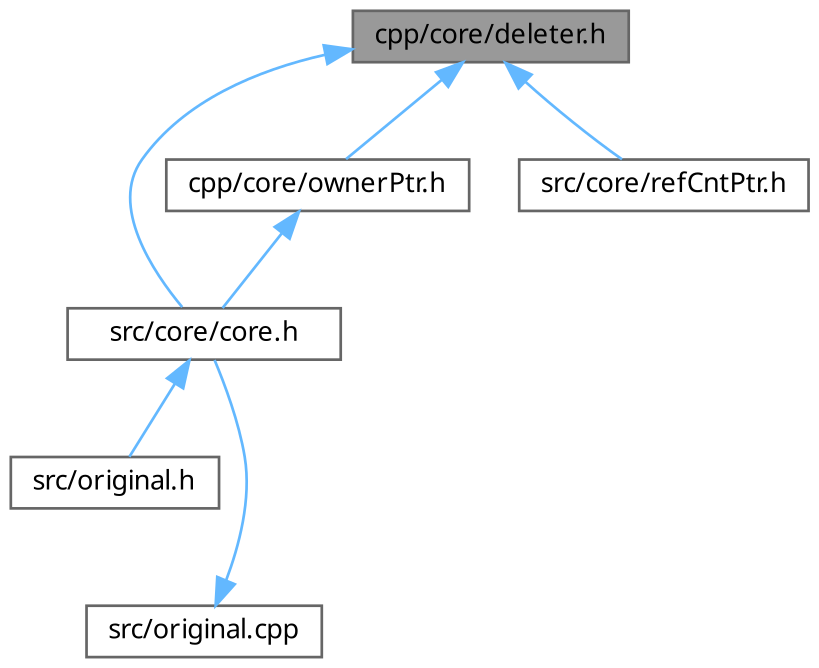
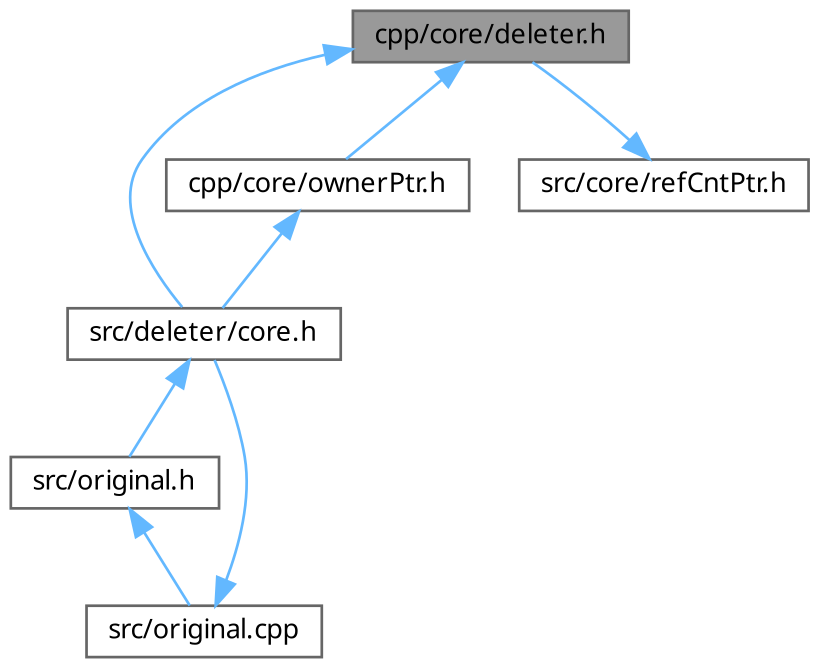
edge "src/core/refCntPtr.h" -> "cpp/core/deleter.h": reversed
node "src/core/core.h": label "src/core/core.h" -> "src/deleter/core.h"
edge "src/original.cpp" -> "src/original.h": added
